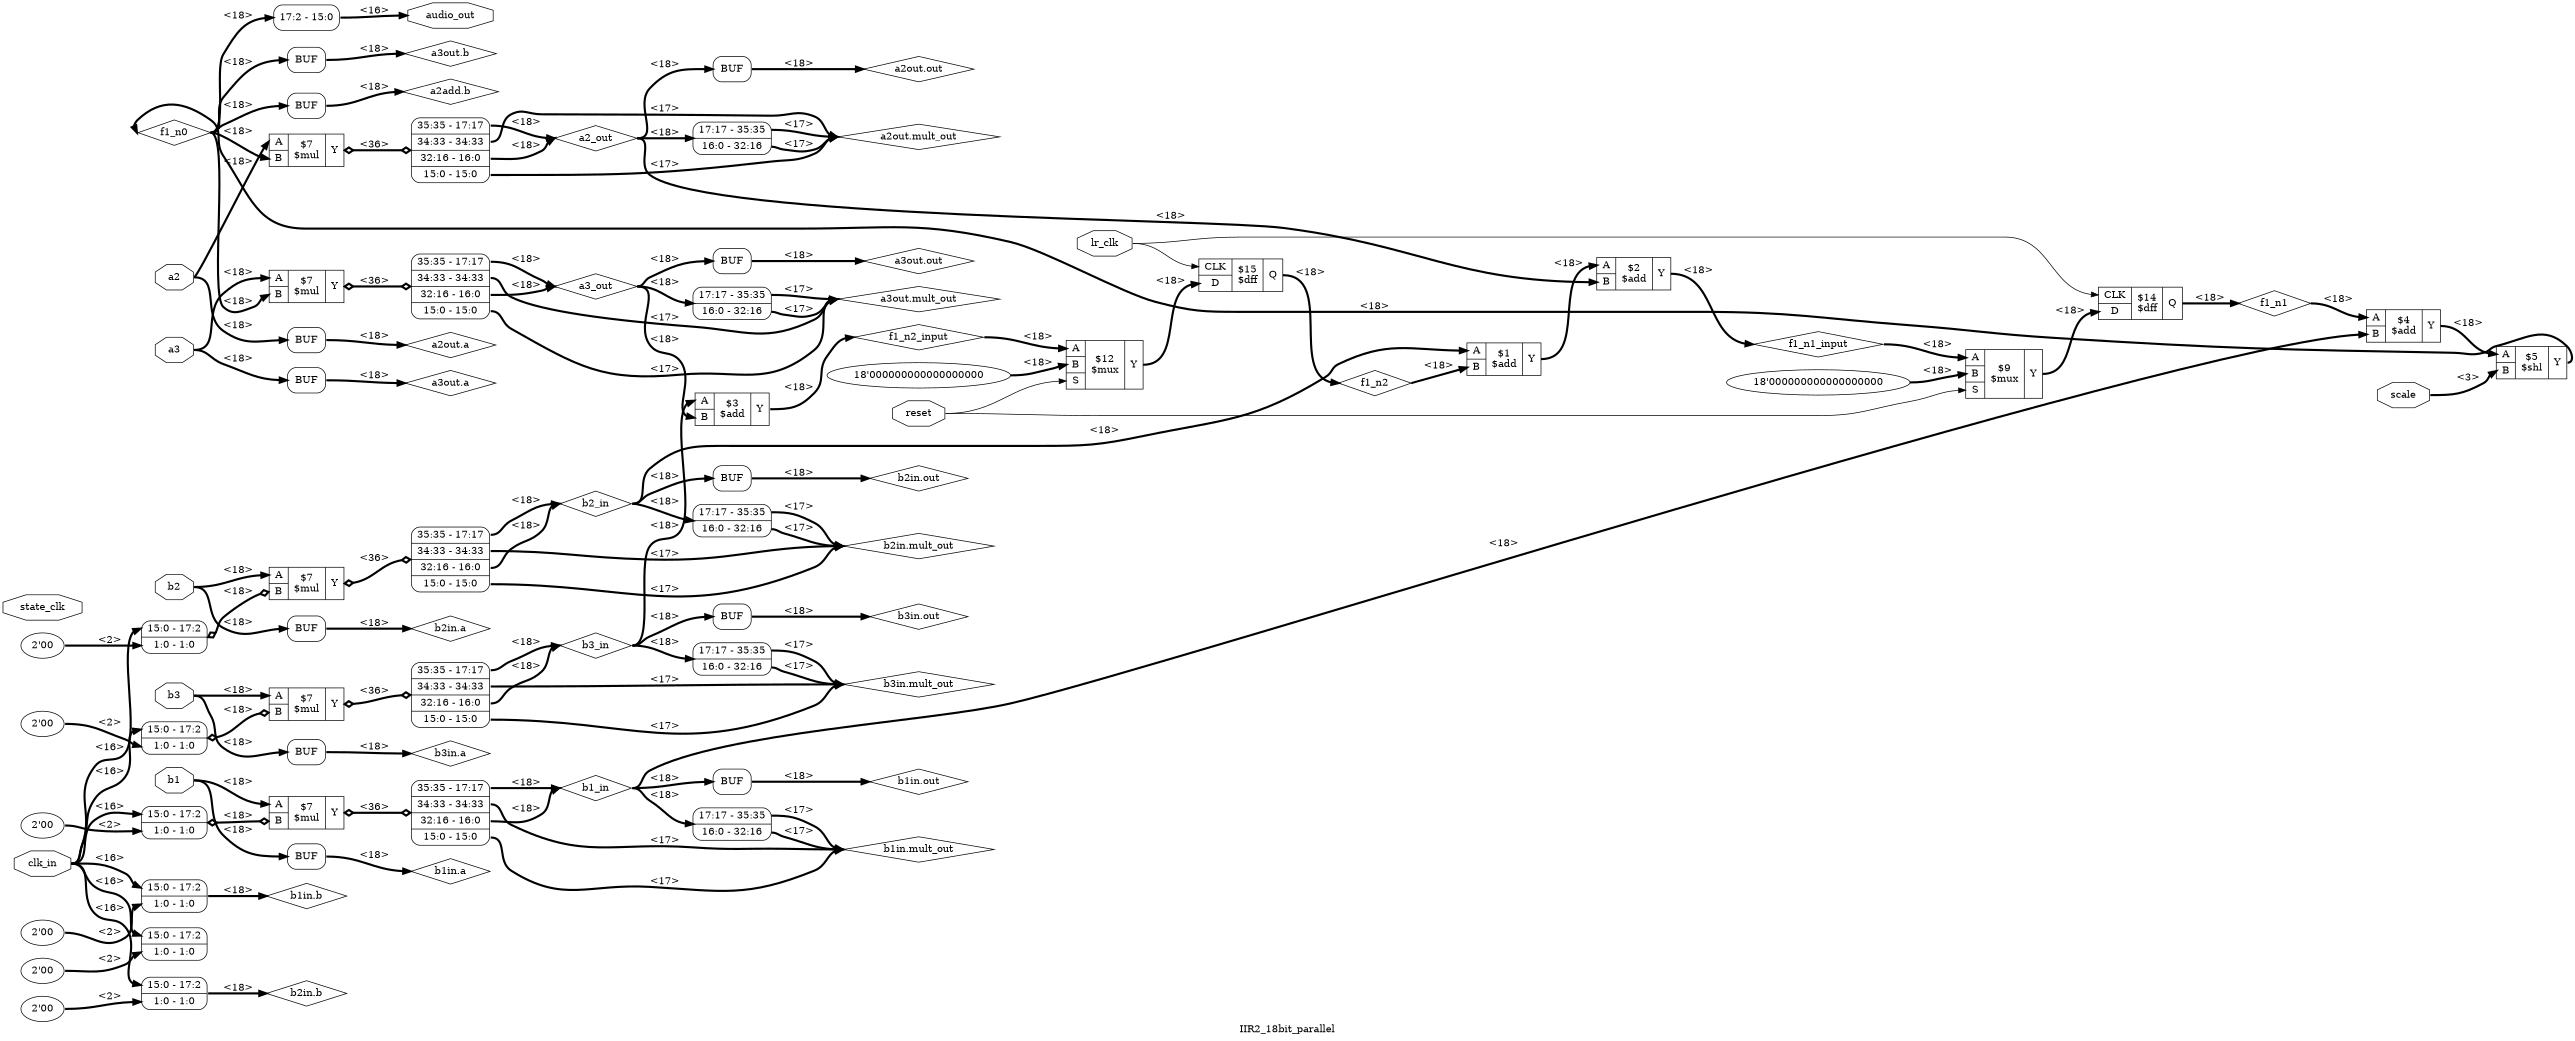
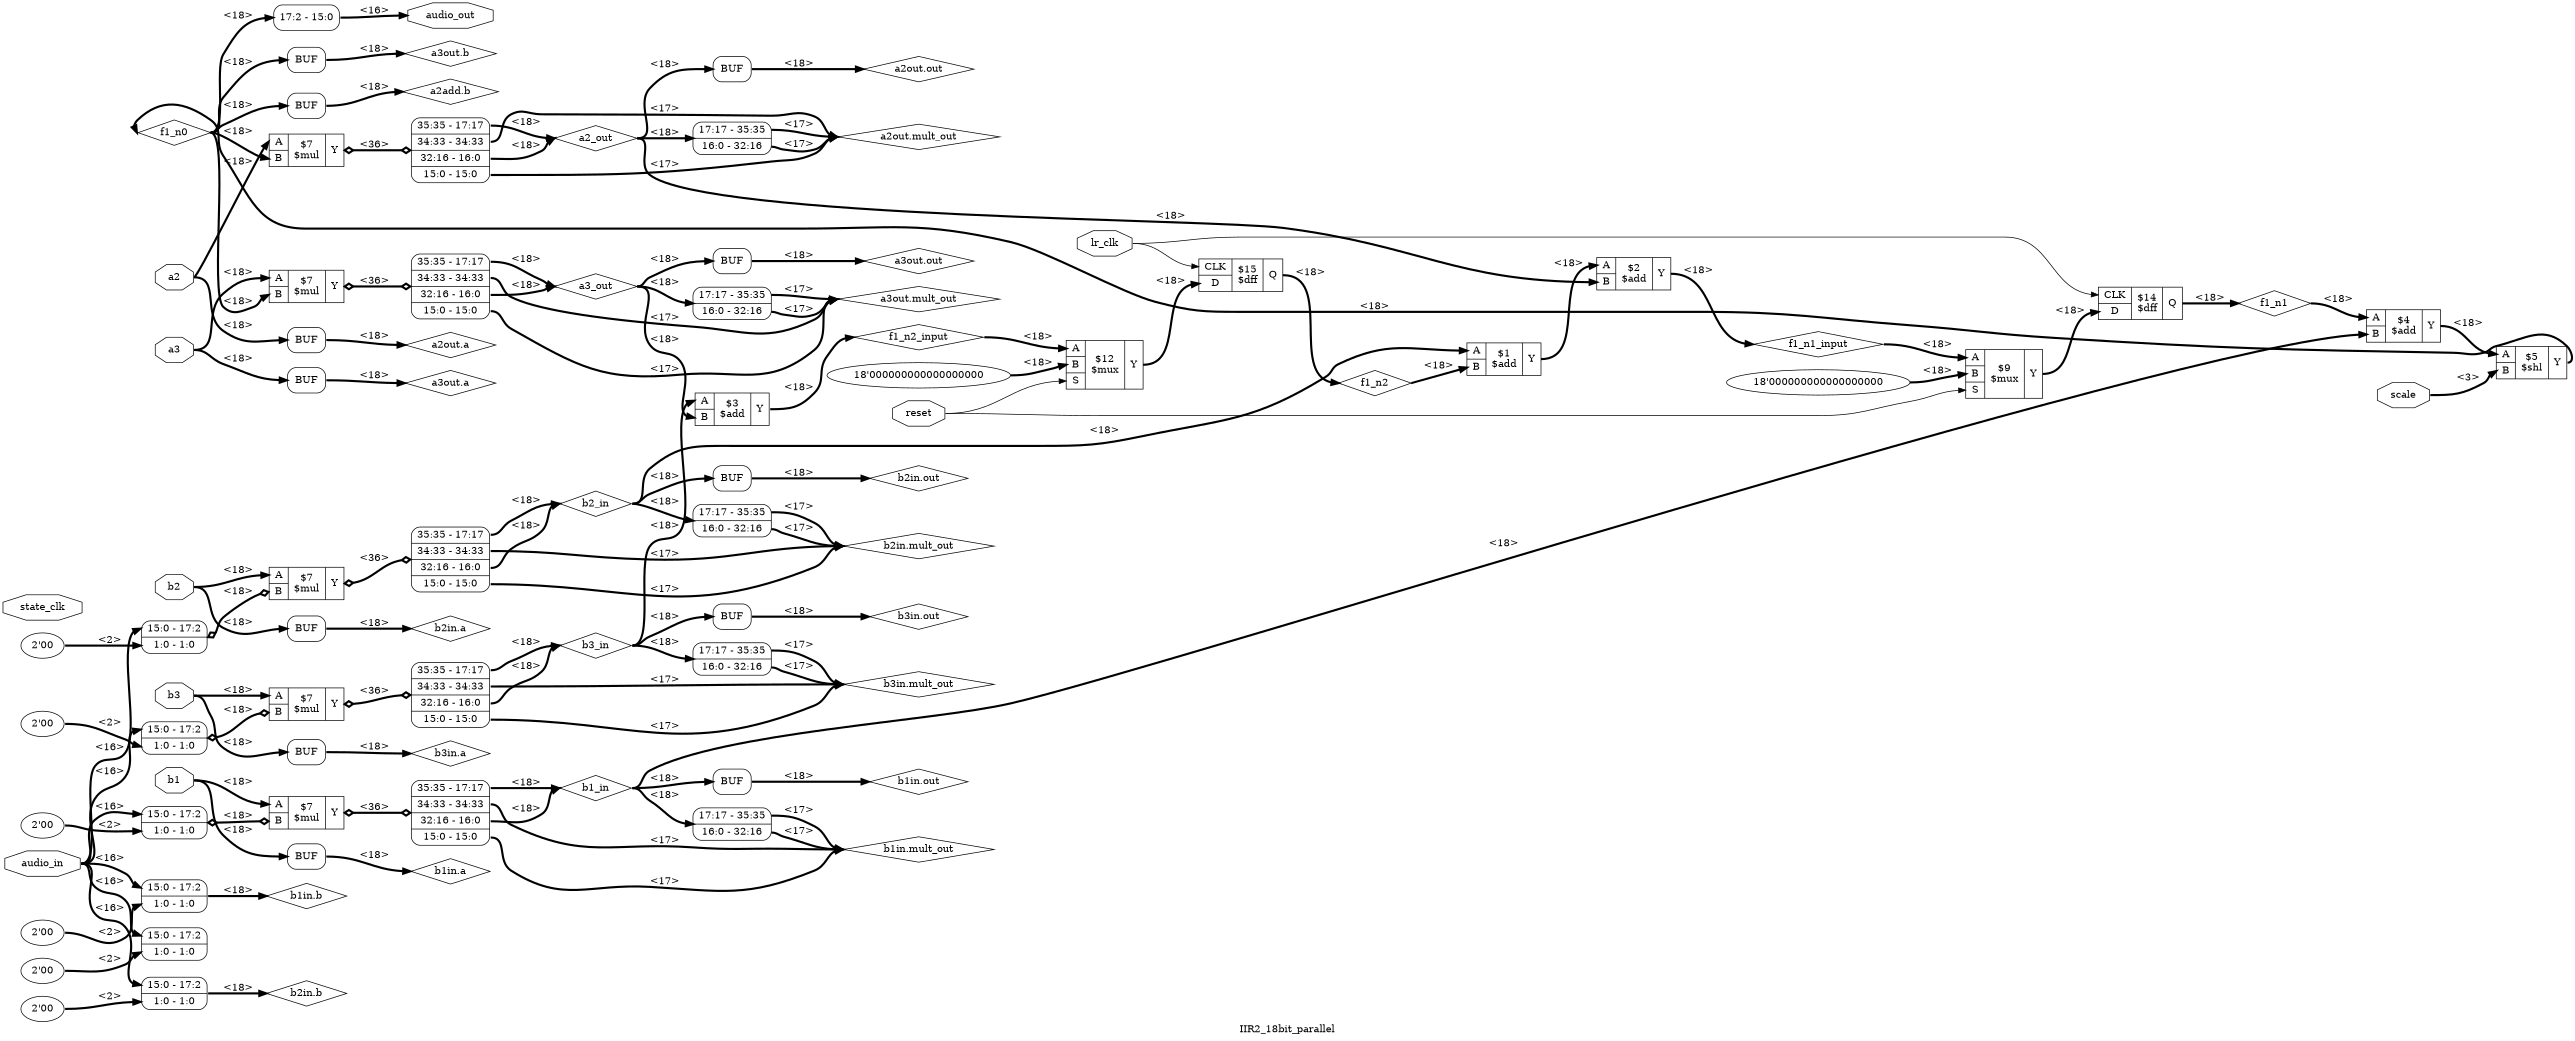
node "clk_in": label "clk_in" -> "audio_in"
